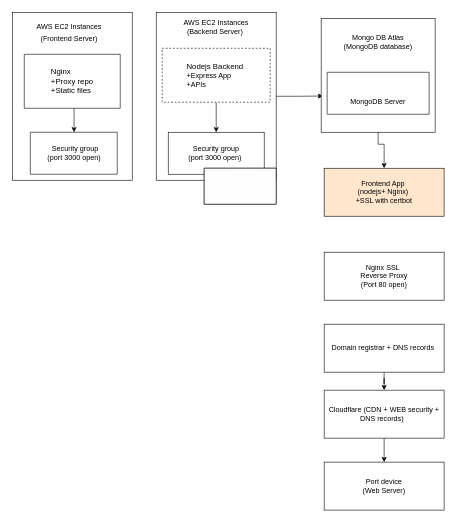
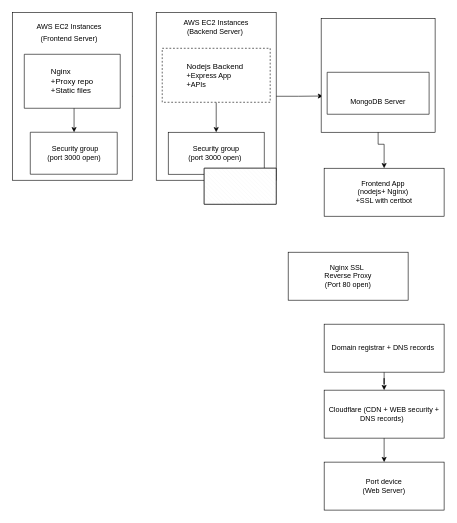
node "Mongo DB Atlas (MongoDB database)": removed
node "Frontend App (nodejs+ Nginx) +SSL with certbot": fillcolor #ffe6cc -> #ffffff
node "Nginx SSL Reverse Proxy (Port 80 open)": moved (384, 276) -> (348, 276)
